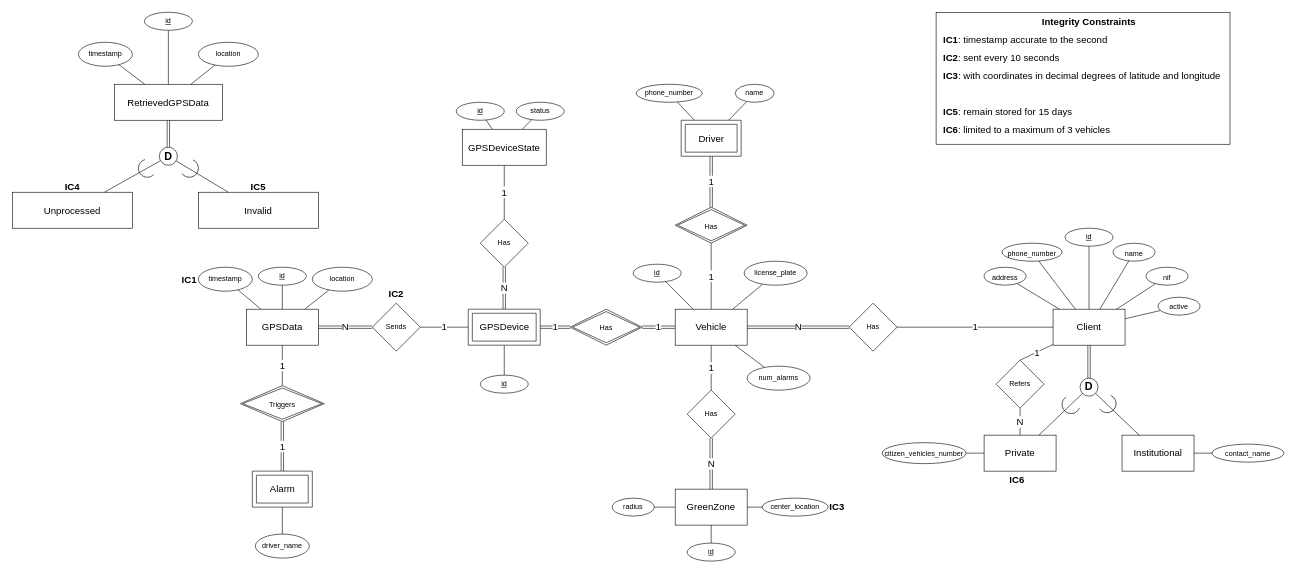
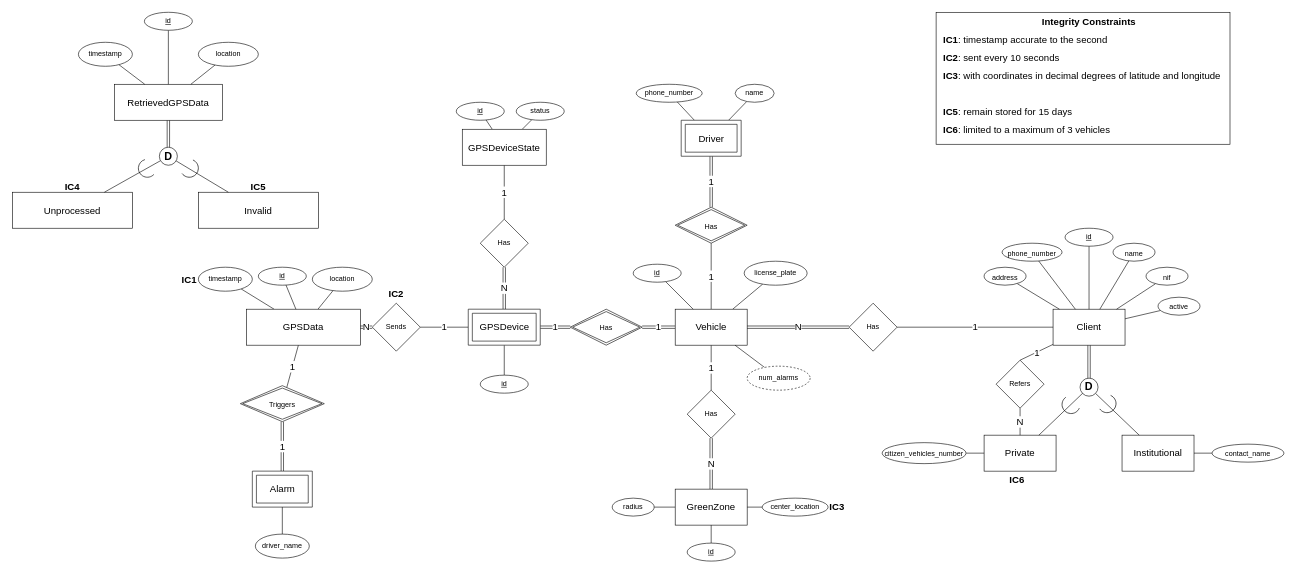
node "GPSData": size 72x36 -> 114x36
node "num_alarms": style solid -> dashed
